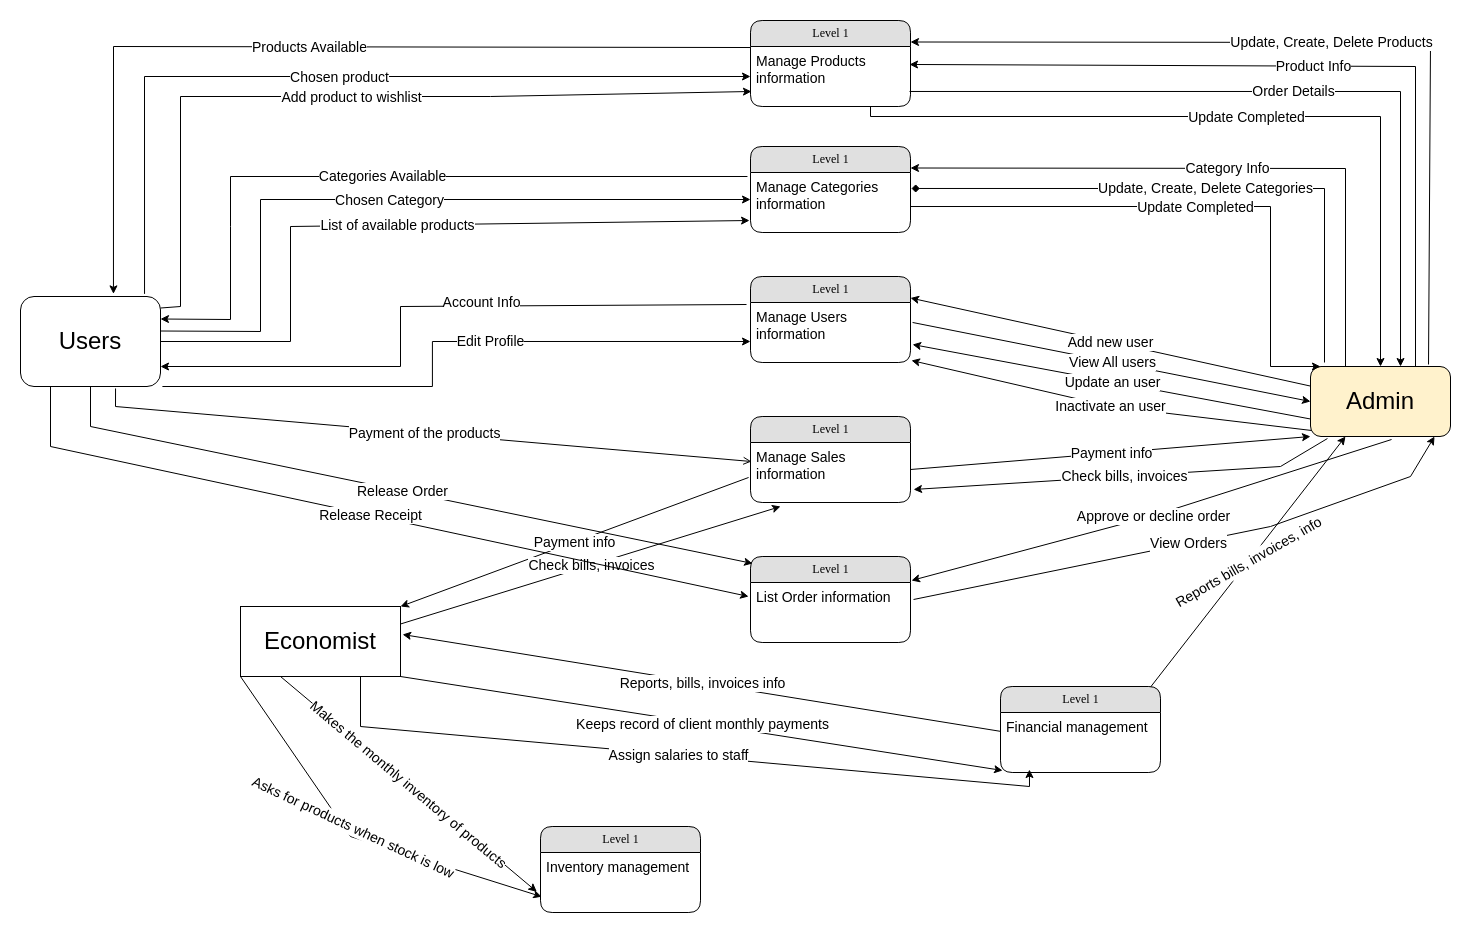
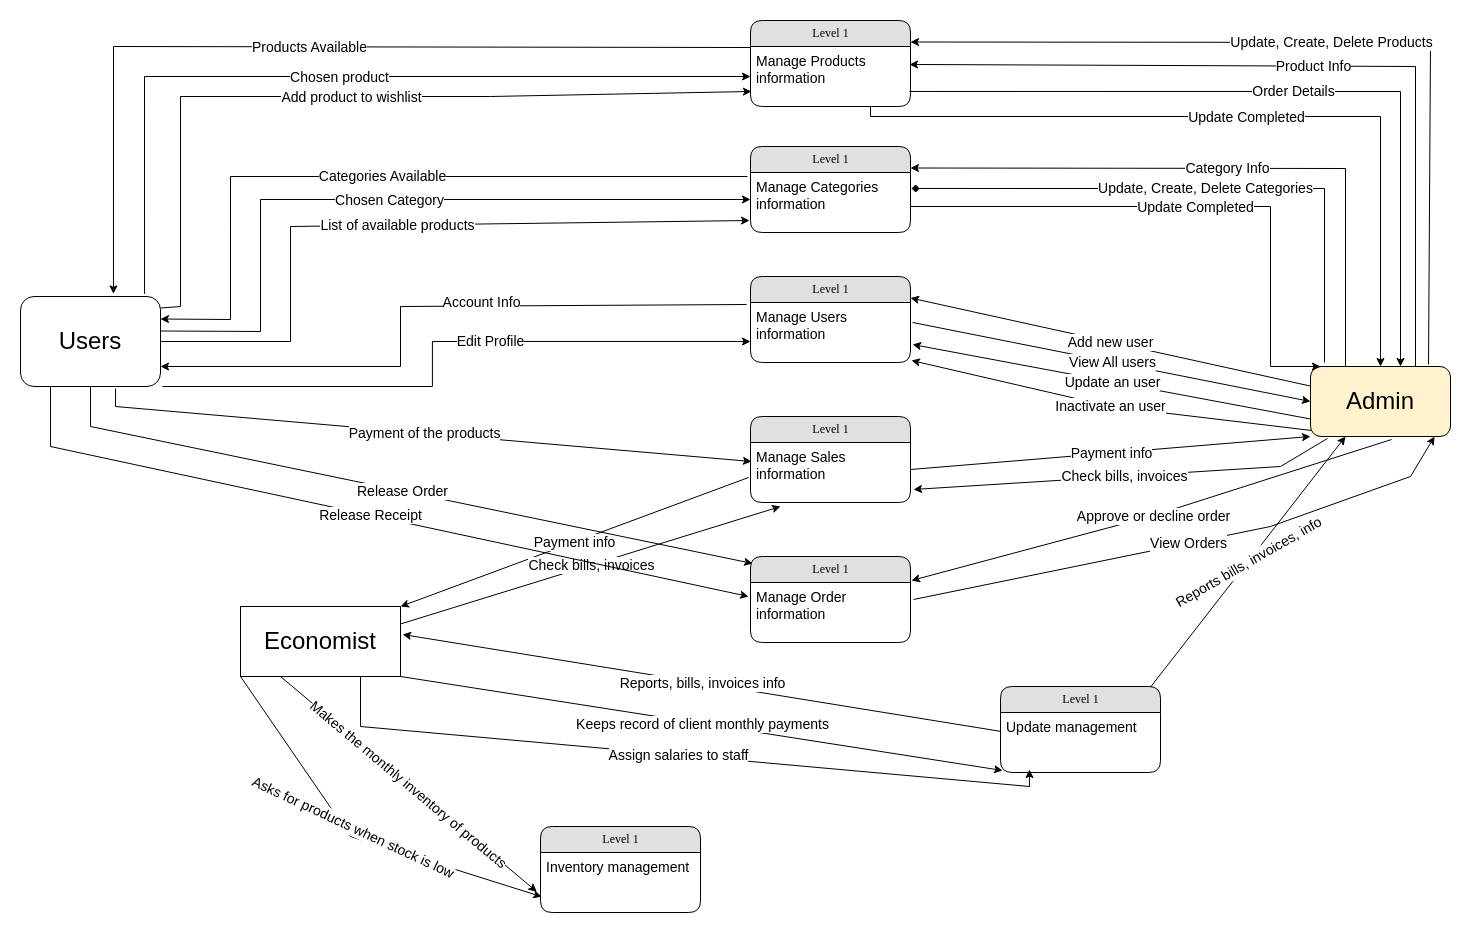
edge "Users" -> "Manage Sales information": arrowhead open -> classic
node "List Order information": label "List Order information" -> "Manage Order information"
node "Financial management": label "Financial management" -> "Update management"
